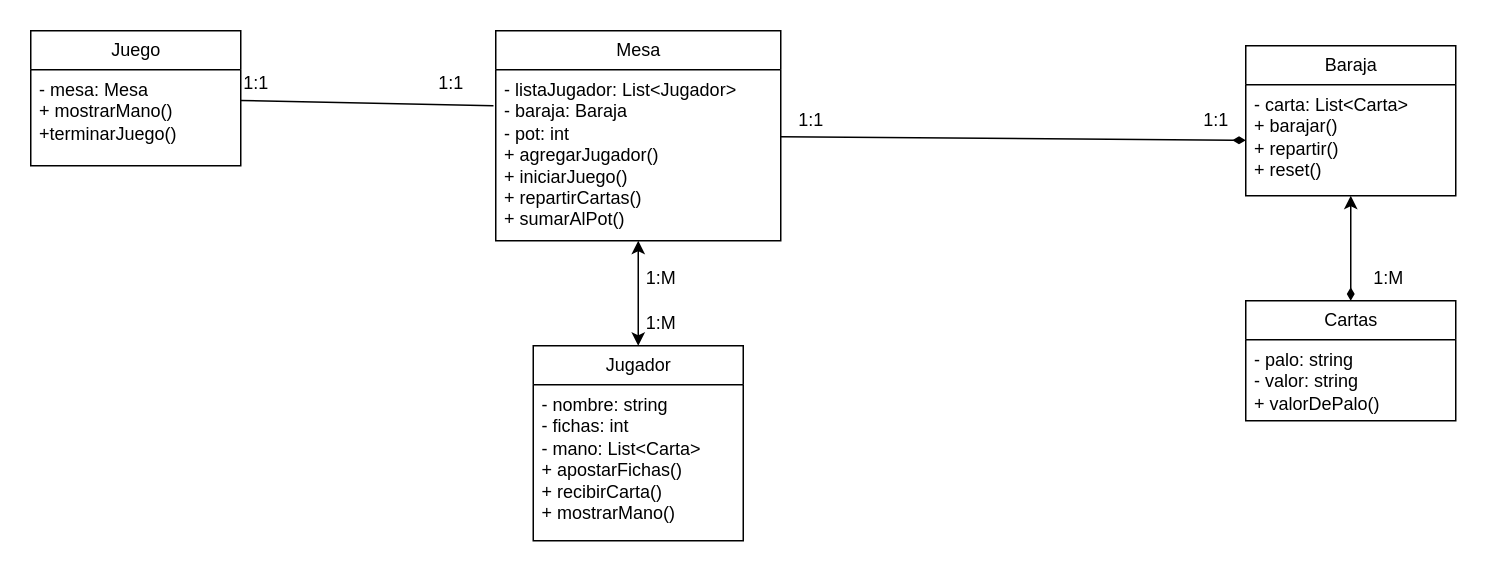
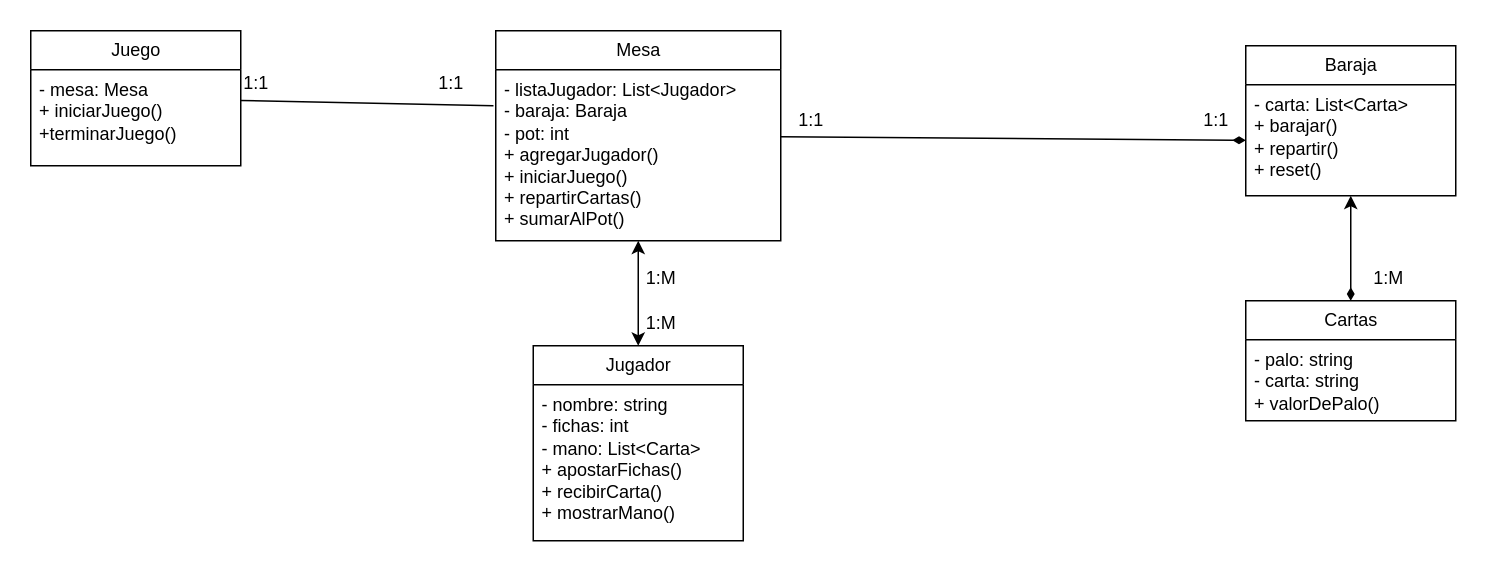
node "- mesa: Mesa + mostrarMano() +terminarJuego()": label "- mesa: Mesa + mostrarMano() +terminarJuego()" -> "- mesa: Mesa + iniciarJuego() +terminarJuego()"
node "- palo: string - valor: string + valorDePalo()": label "- palo: string - valor: string + valorDePalo()" -> "- palo: string - carta: string + valorDePalo()"
